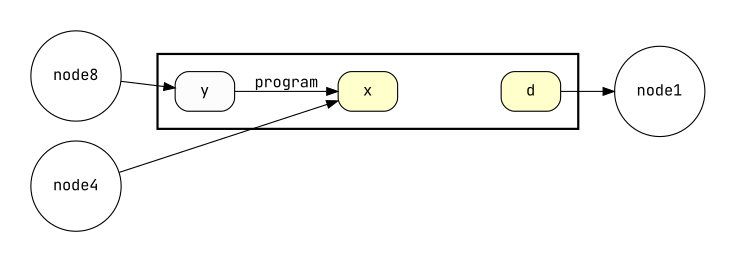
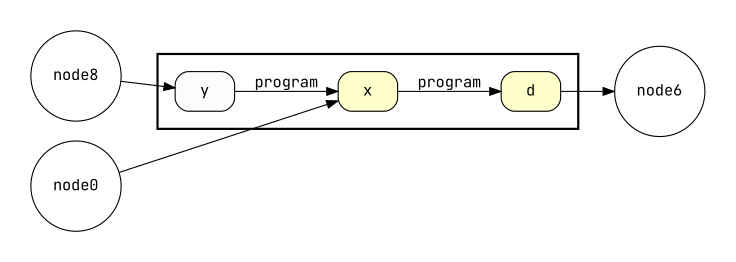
edge "x" -> "d": added, label "program"
node "node1": label "node1" -> "node6"
node "node4": label "node4" -> "node0"
